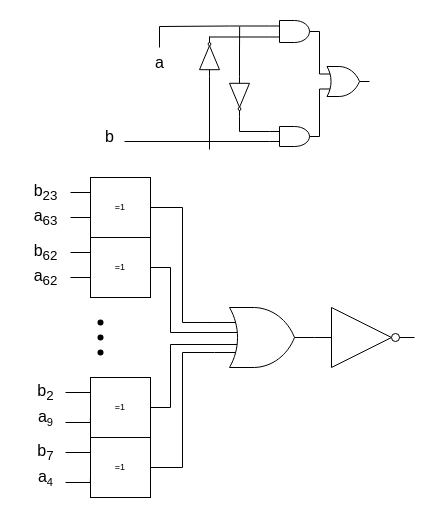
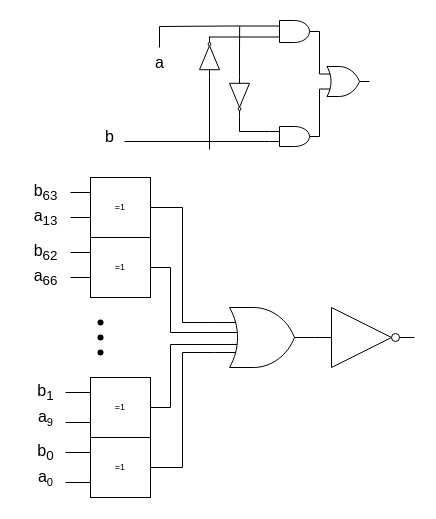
node "b23": label "b23" -> "b63"
node "a63": label "a63" -> "a13"
node "a62": label "a62" -> "a66"
node "b2": label "b2" -> "b1"
node "b7": label "b7" -> "b0"
node "a4": label "a4" -> "a0"
